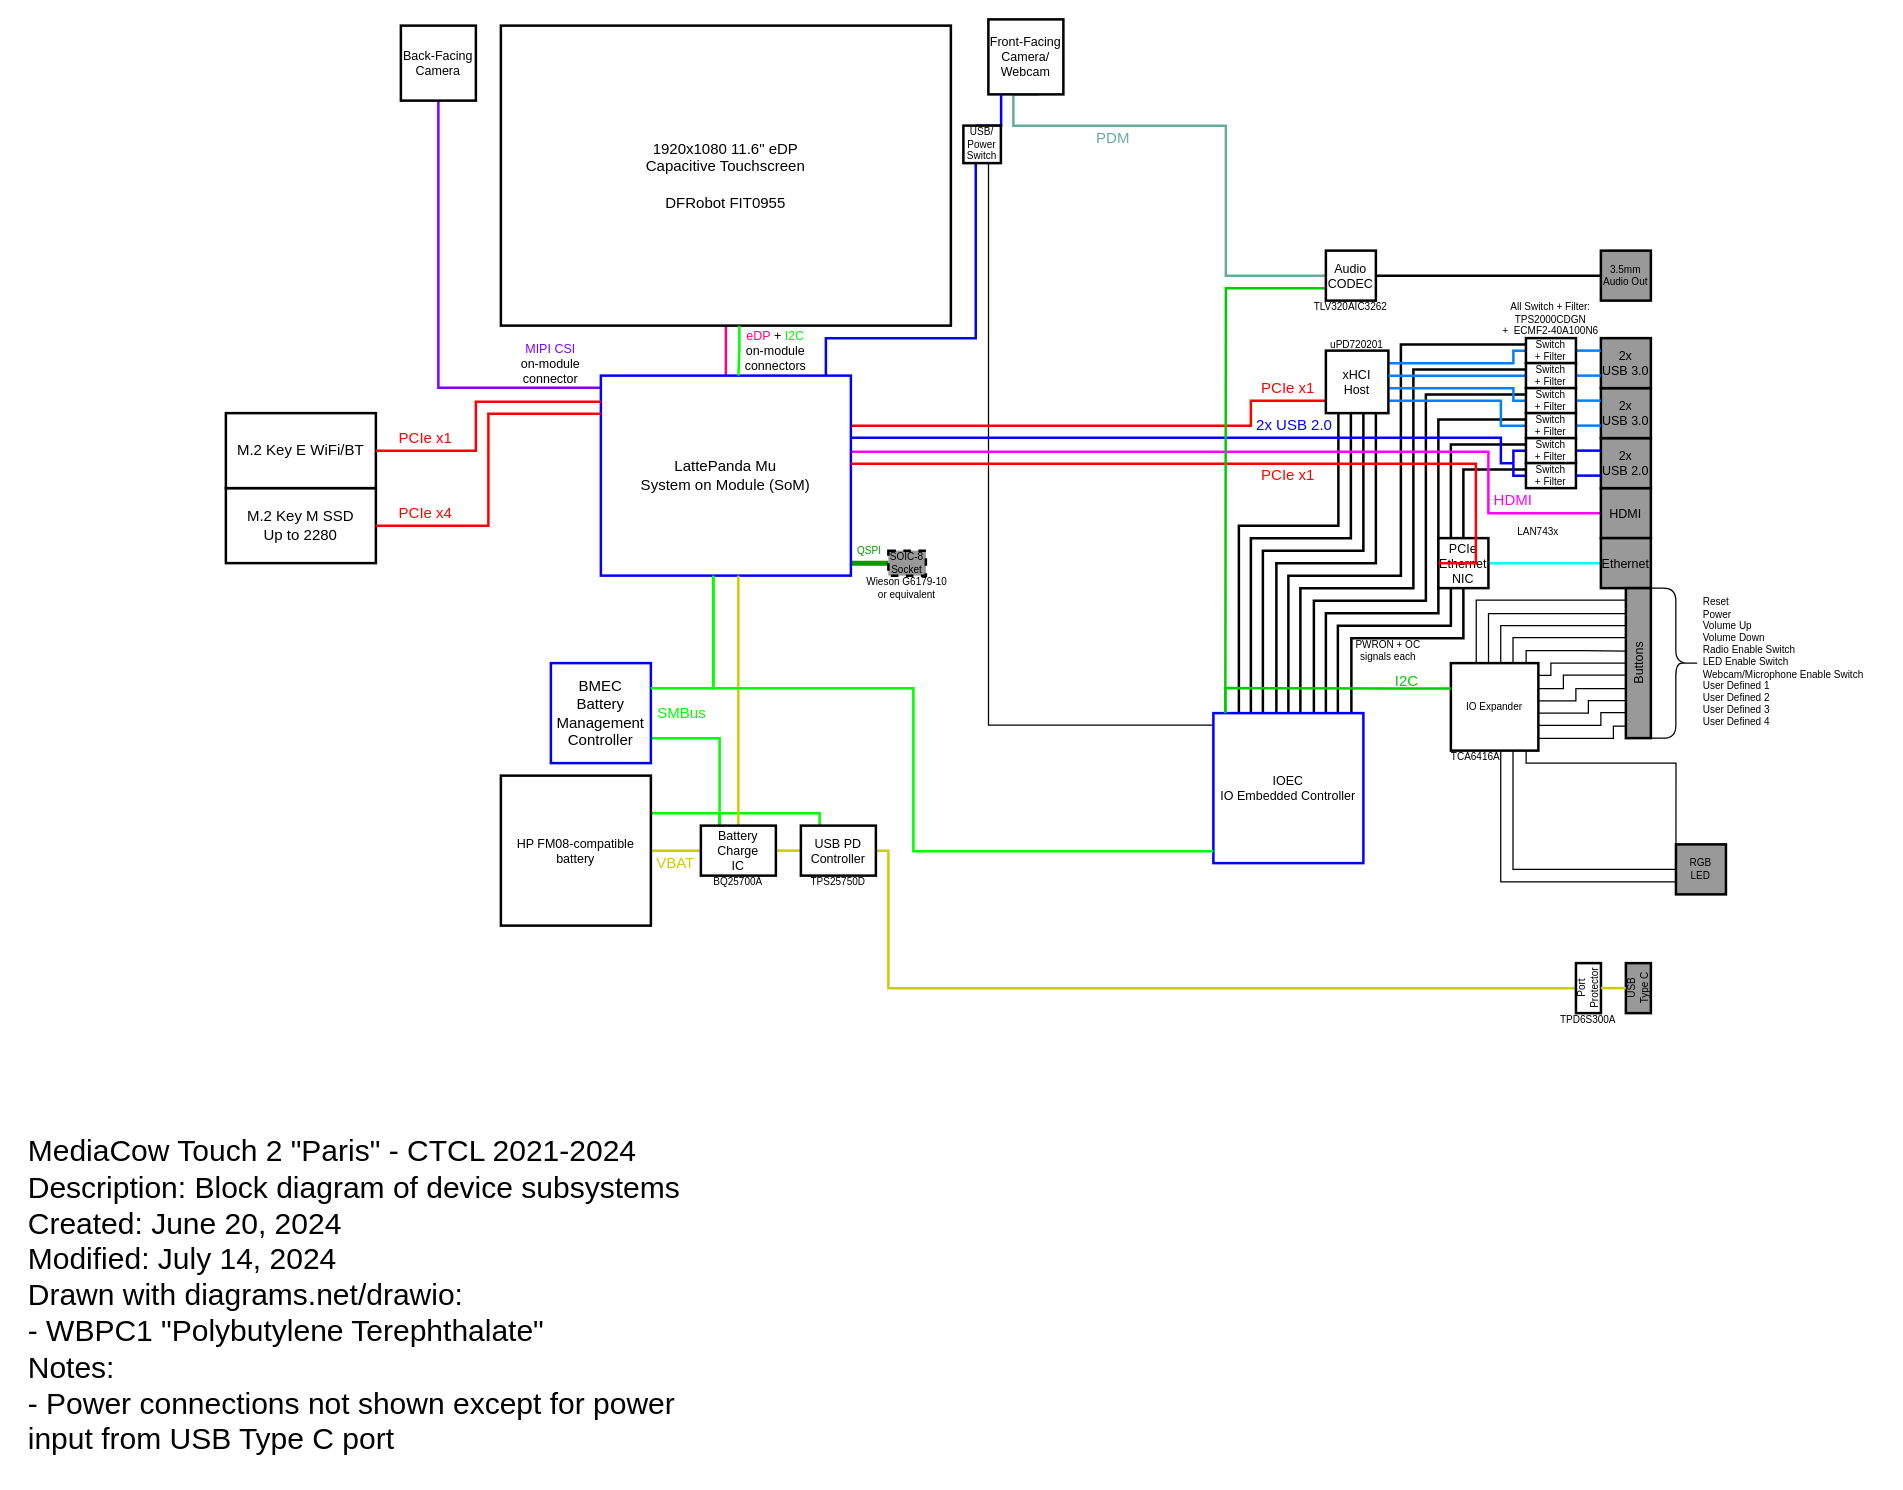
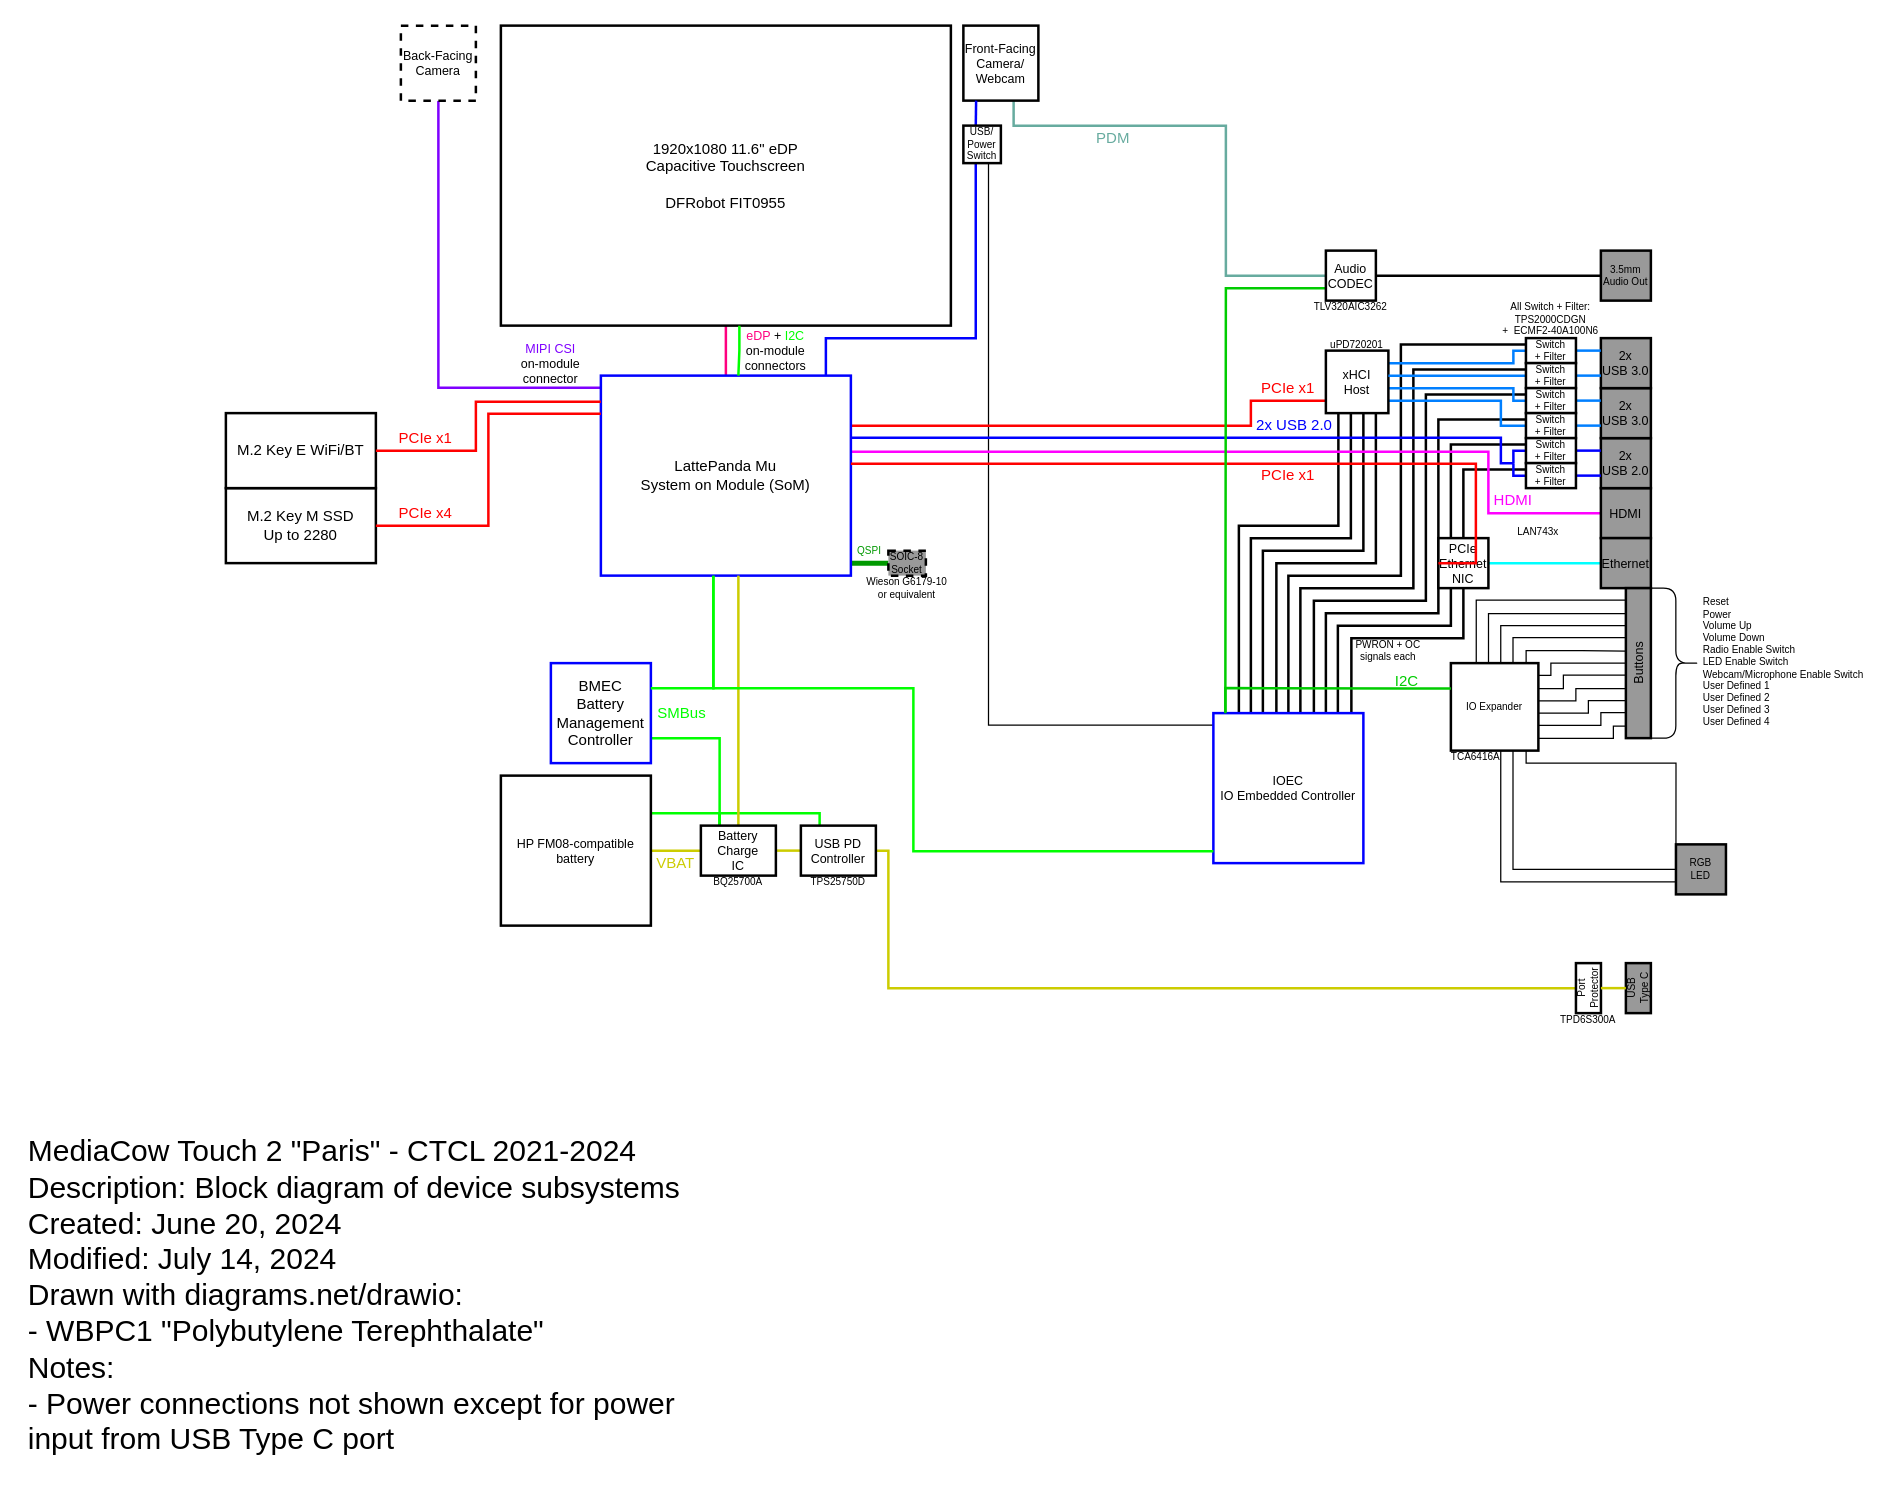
node "Front-Facing Camera/ Webcam": moved (1026, 57) -> (1001, 63)
node "Back-Facing Camera": style solid -> dashed
